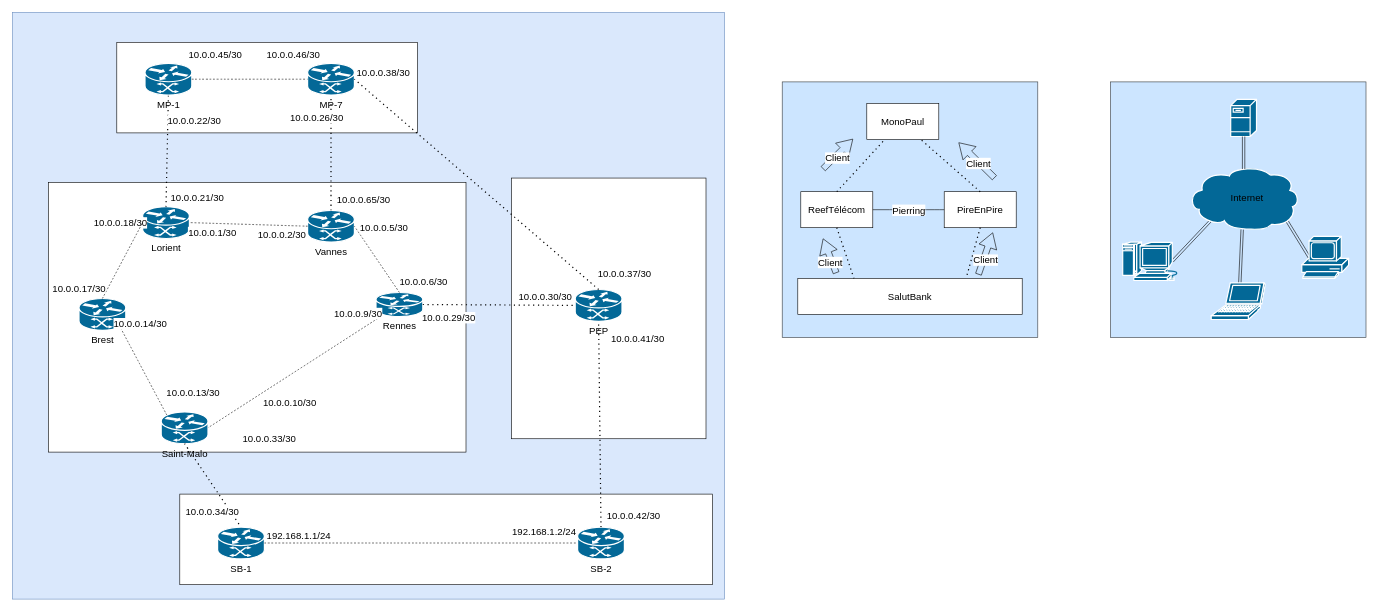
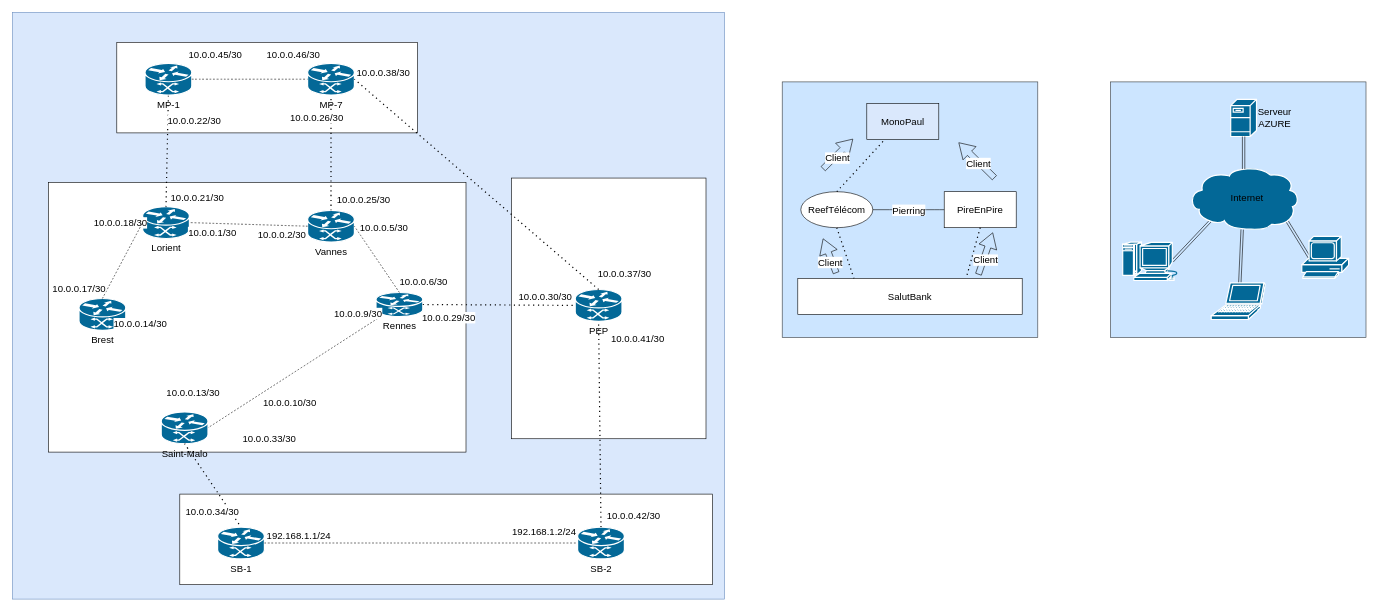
node "Serveur AZURE": added
node "MonoPaul": fillcolor #ffffff -> #dae8fc
edge "MonoPaul" -- "PireEnPire": removed
node "10.0.0.65/30": label "10.0.0.65/30" -> "10.0.0.25/30"
node "ReefTélécom": shape rectangle -> ellipse
edge "Brest" -- "Saint-Malo": removed
